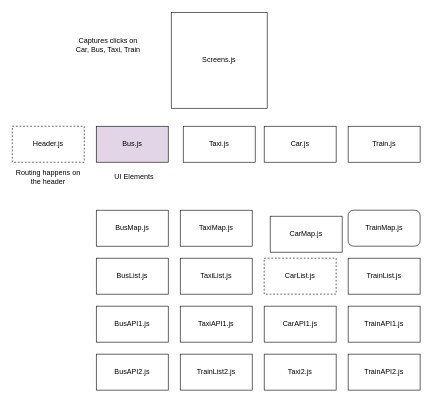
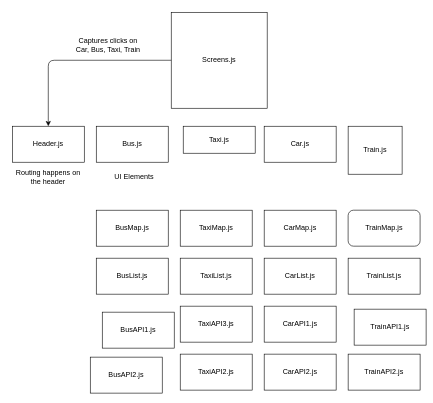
edge "Screens.js" -> "Header.js": added
node "Header.js": style dashed -> solid
node "Bus.js": fillcolor #e1d5e7 -> #ffffff
node "Taxi.js": size 72x36 -> 72x27
node "Train.js": size 72x36 -> 54x48
node "CarMap.js": moved (306, 234) -> (300, 228)
node "CarList.js": style dashed -> solid
node "BusAPI1.js": moved (132, 324) -> (138, 330)
node "TaxiAPI1.js": label "TaxiAPI1.js" -> "TaxiAPI3.js"
node "TrainAPI1.js": moved (384, 324) -> (390, 327)
node "BusAPI2.js": moved (132, 372) -> (126, 375)
node "TrainList2.js": label "TrainList2.js" -> "TaxiAPI2.js"
node "Taxi2.js": label "Taxi2.js" -> "CarAPI2.js"
